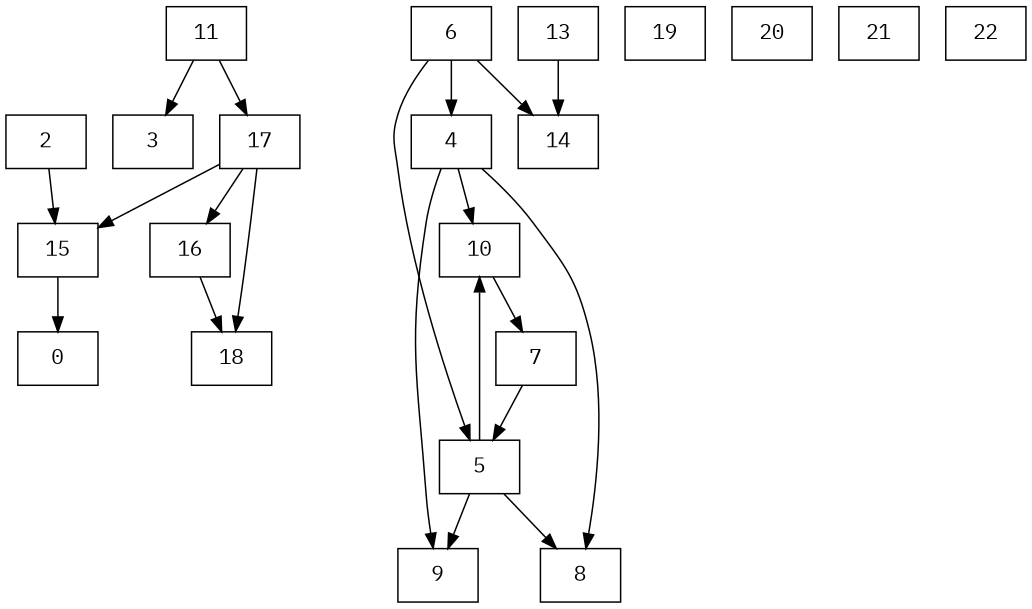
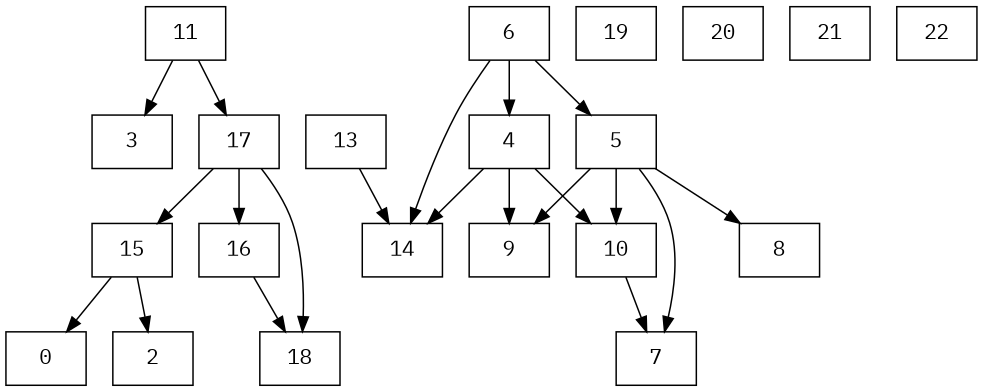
edge "2" -> "15": reversed
edge "4" -> "8": now "4" -> "14"
edge "7" -> "5": reversed
